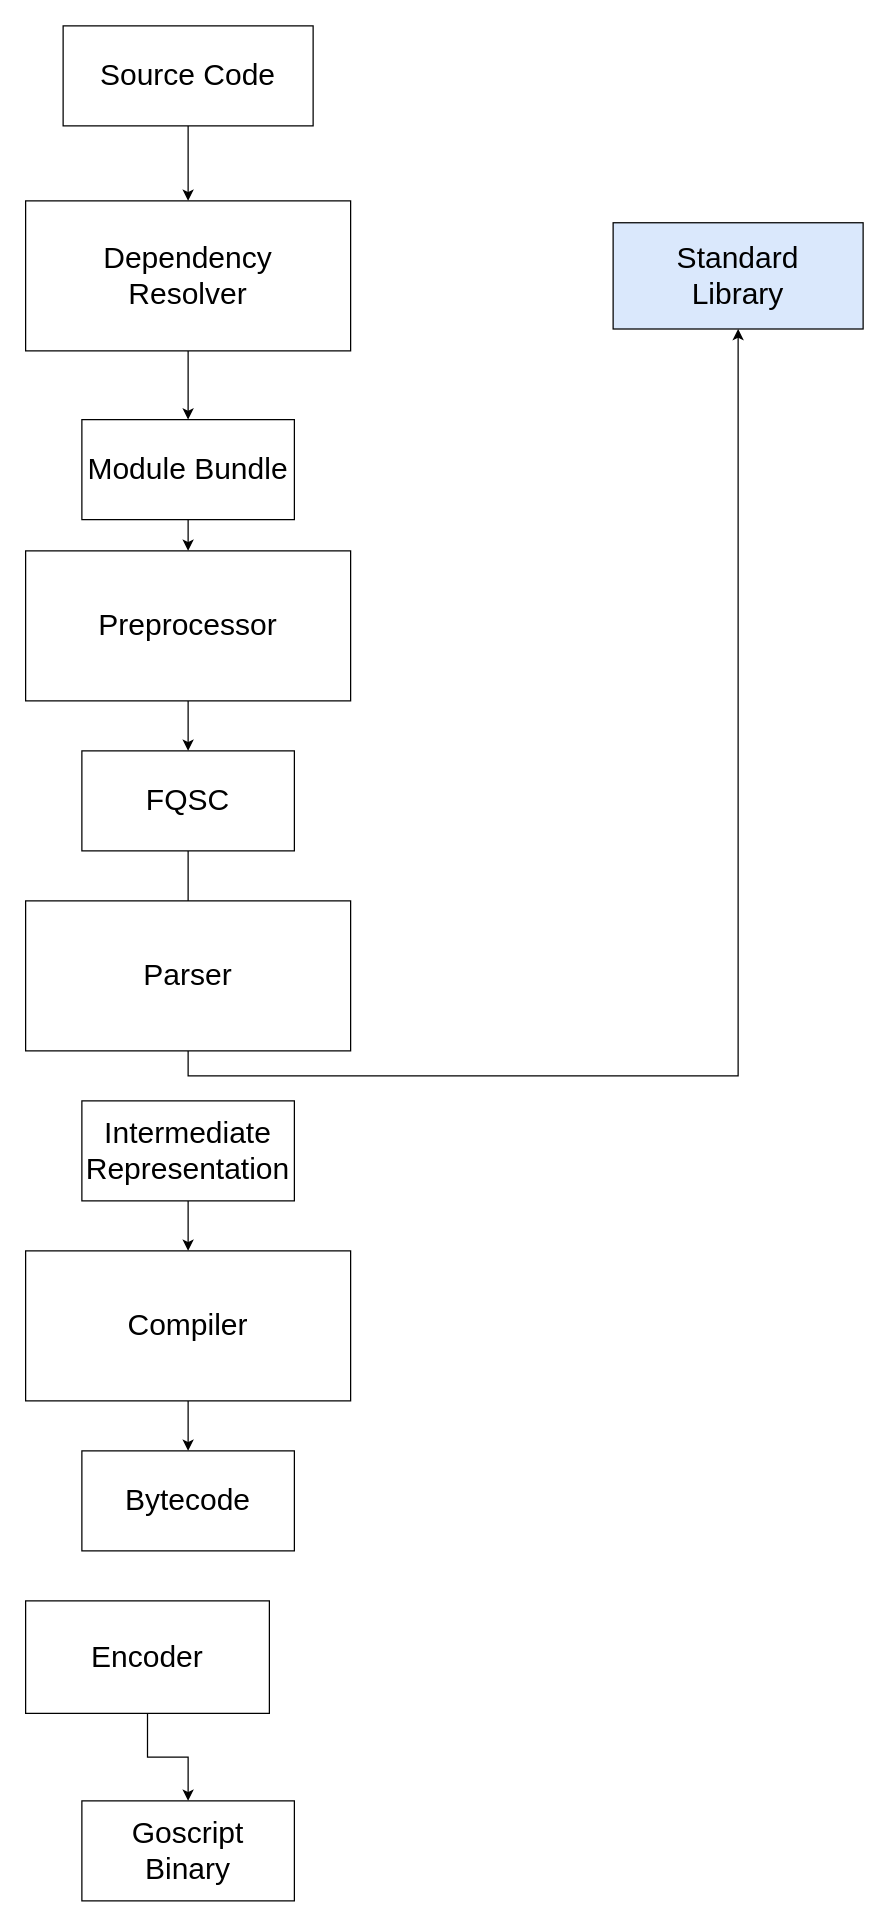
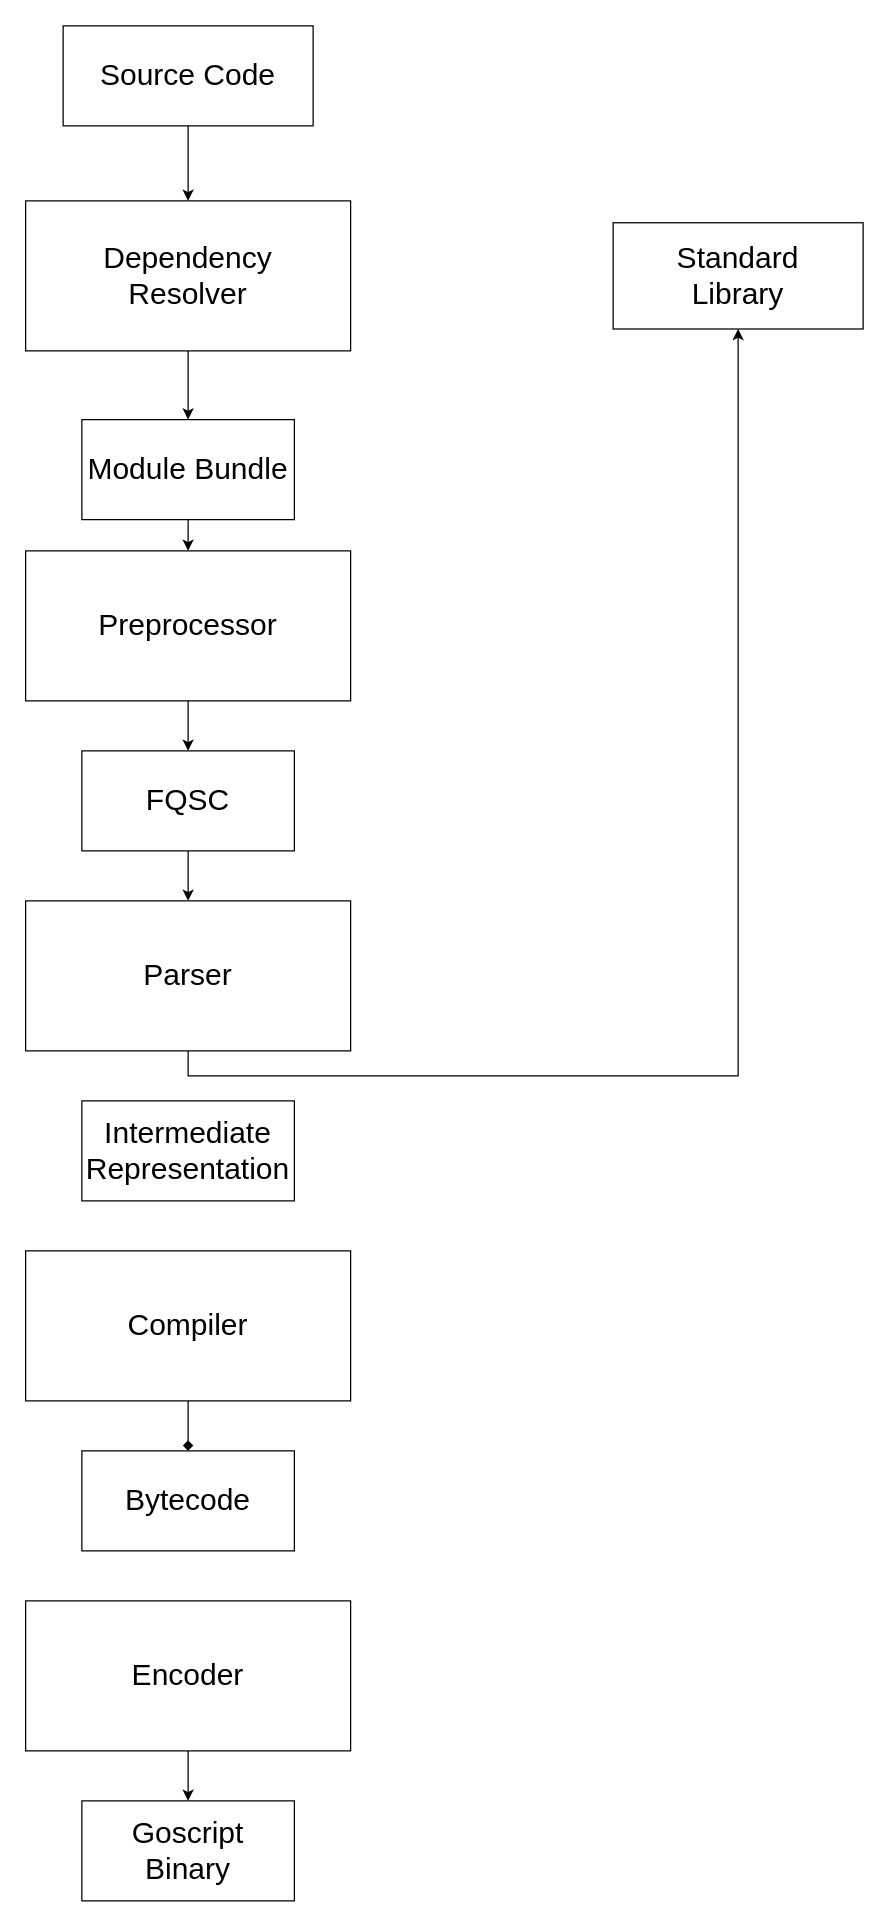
node "Standard Library": fillcolor #dae8fc -> #ffffff
edge "FQSC" -- "Parser": arrowhead none -> classic
edge "Intermediate Representation" -> "Compiler": removed
edge "Compiler" -> "Bytecode": arrowhead classic -> diamond
node "Encoder": size 244x113 -> 325x150
